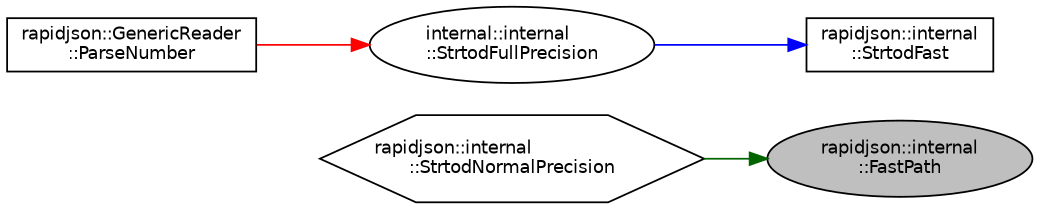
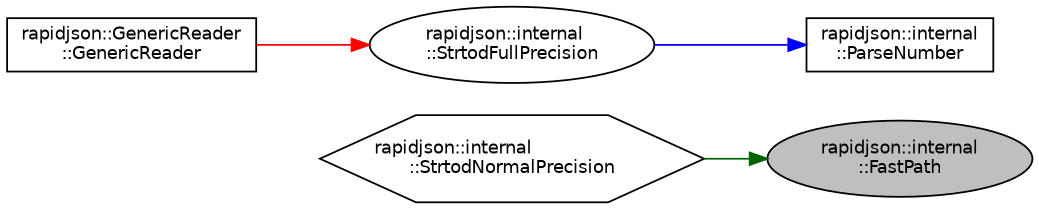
node "rapidjson::GenericReader ::ParseNumber": label "rapidjson::GenericReader ::ParseNumber" -> "rapidjson::GenericReader ::GenericReader"
node "internal::internal ::StrtodFullPrecision": label "internal::internal ::StrtodFullPrecision" -> "rapidjson::internal ::StrtodFullPrecision"
node "rapidjson::internal ::StrtodFast": label "rapidjson::internal ::StrtodFast" -> "rapidjson::internal ::ParseNumber"
